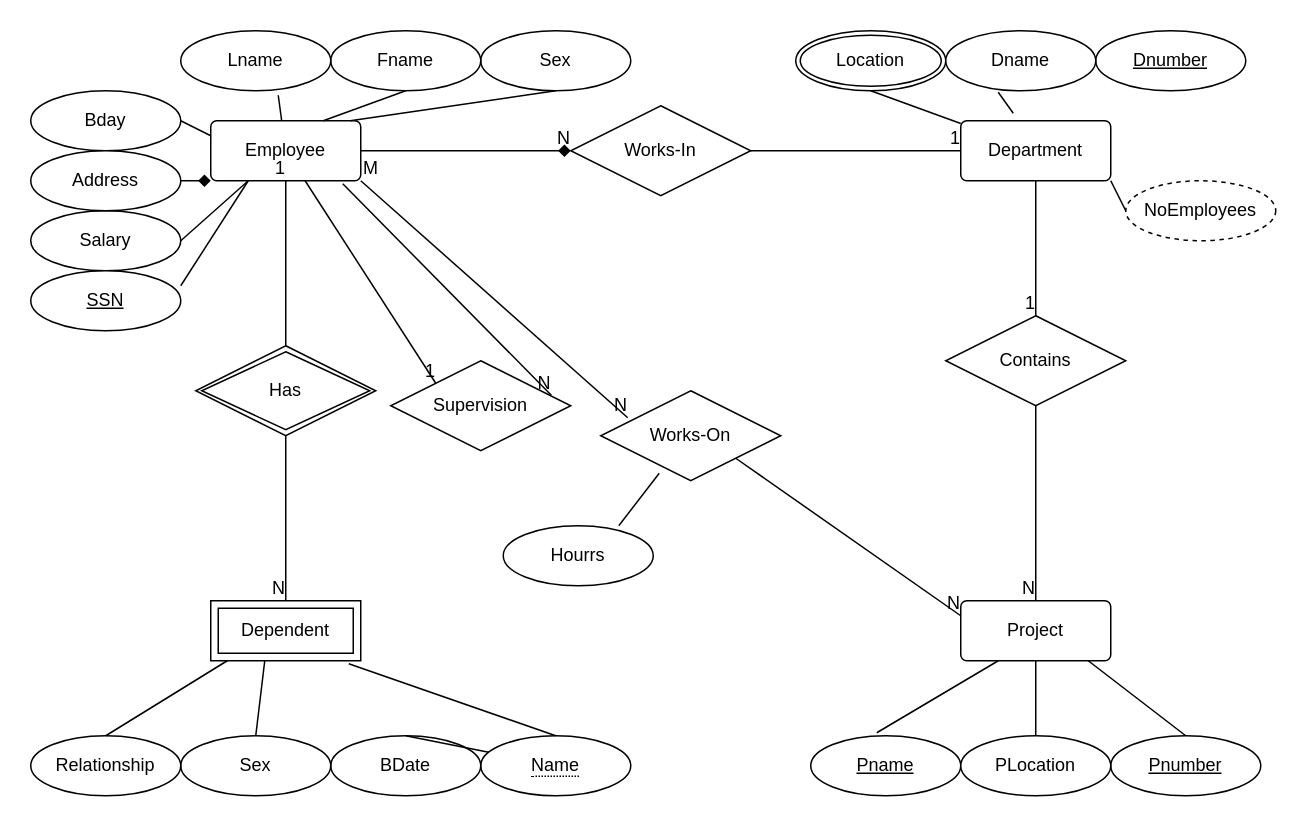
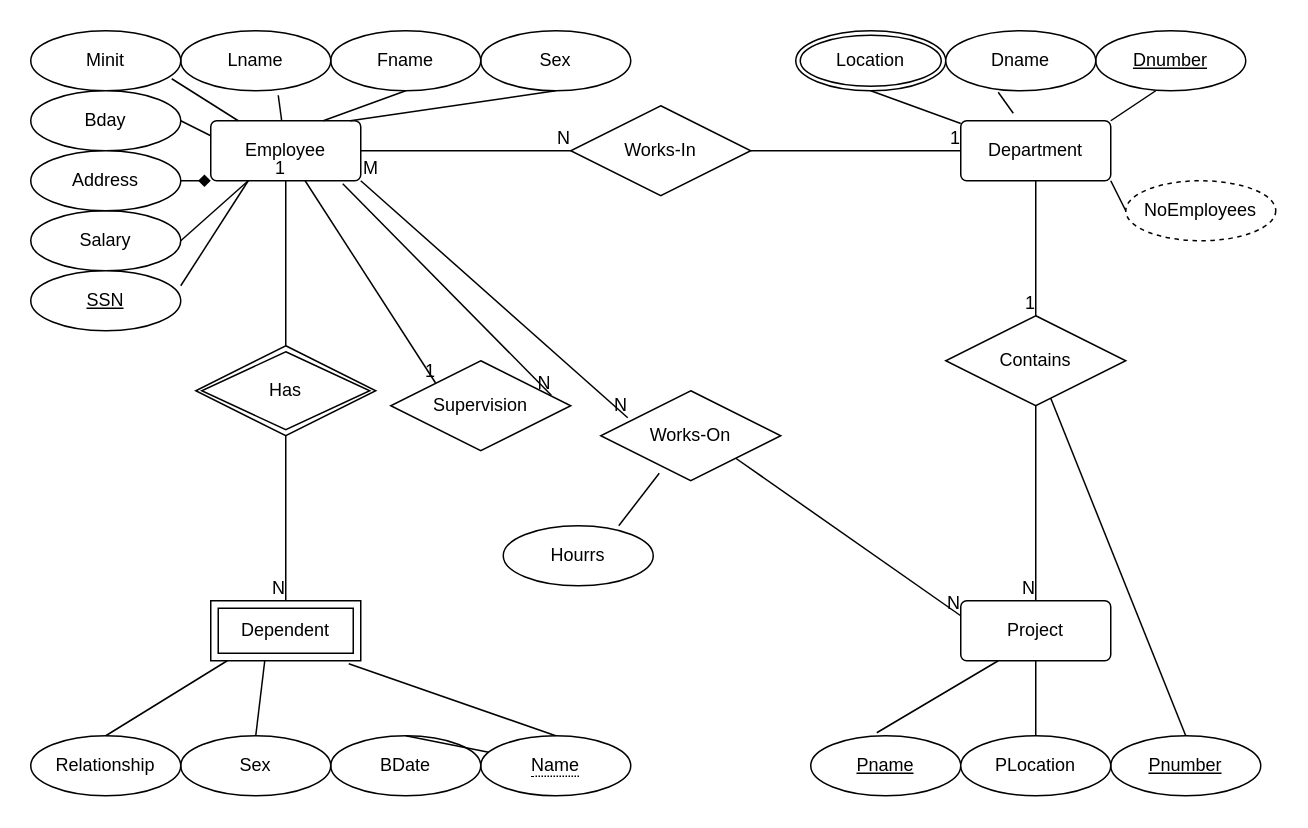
node "Minit": added
edge "Minit" -- "Employee": added
edge "Dnumber" -- "Department": added
edge "Employee" -> "Works-In": arrowhead diamond -> none
edge "Project" -- "Pnumber": now "Contains" -- "Pnumber"
